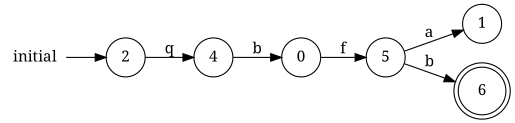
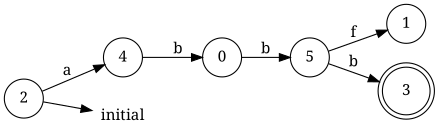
edge "5" -> "1": label "a" -> "f"
edge "2" -> "4": label "q" -> "a"
edge "0" -> "5": label "f" -> "b"
edge "initial" -> "2": reversed
node "6": label "6" -> "3"
